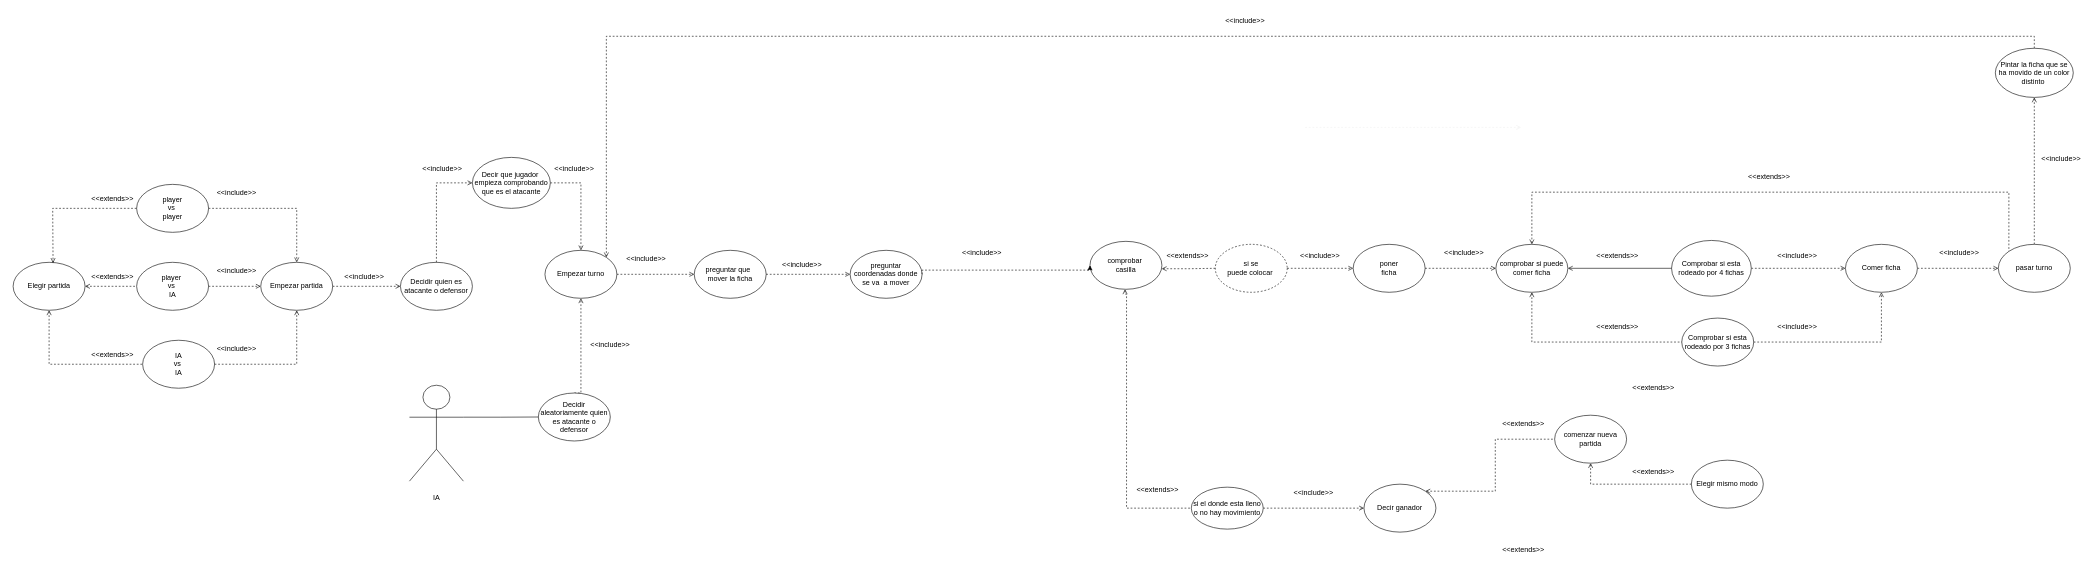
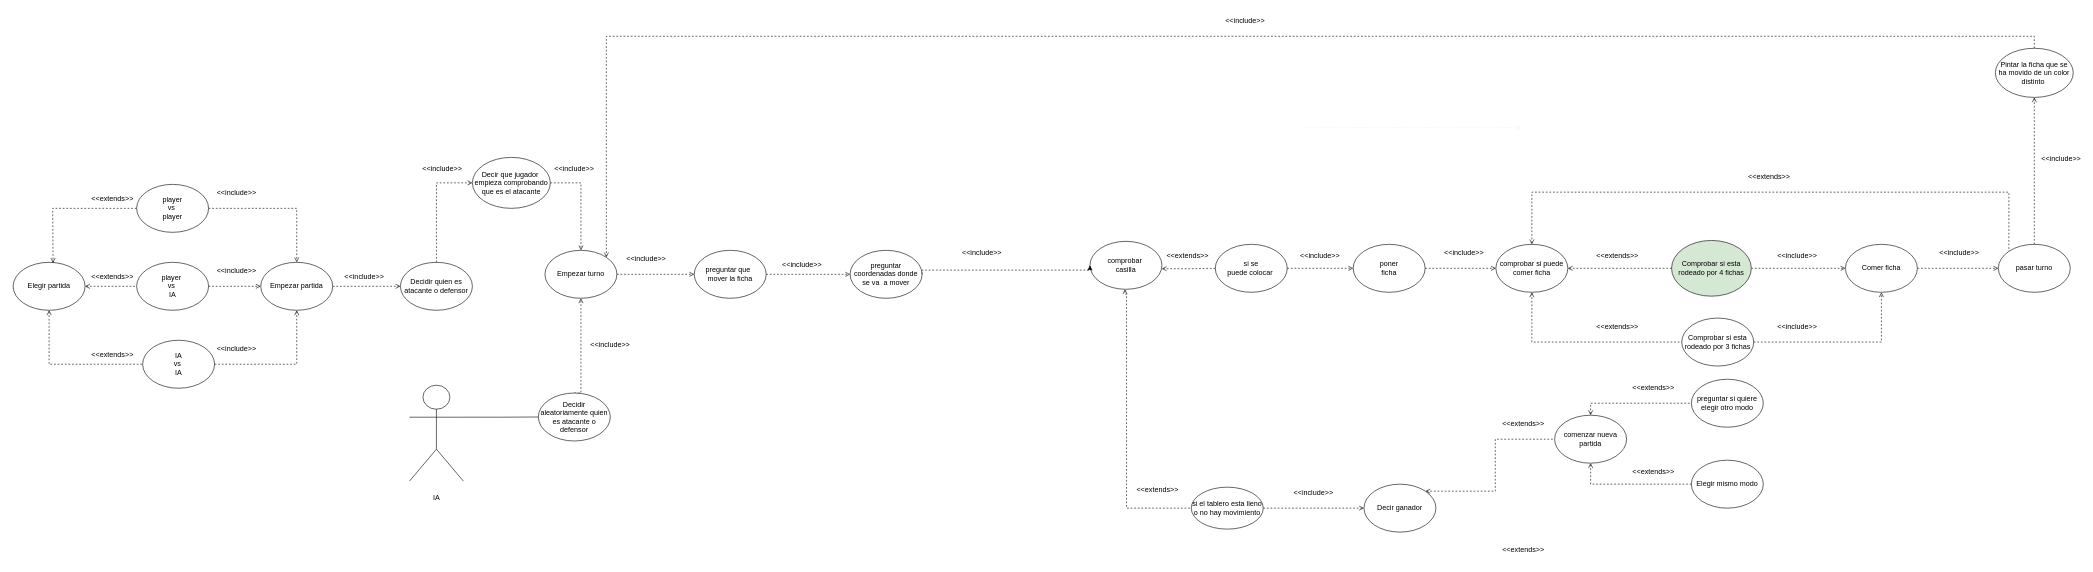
node "si se puede colocar": style dashed -> solid
node "Comprobar si esta rodeado por 4 fichas": fillcolor #ffffff -> #d5e8d4
edge "Comprobar si esta rodeado por 4 fichas" -> "comprobar si puede comer ficha": style solid -> dashed
edge "preguntar si quiere elegir otro modo" -> "comenzar nueva partida": added
node "preguntar si quiere elegir otro modo": added
node "si el donde esta lleno o no hay movimiento": label "si el donde esta lleno o no hay movimiento" -> "si el tablero esta lleno o no hay movimiento"
